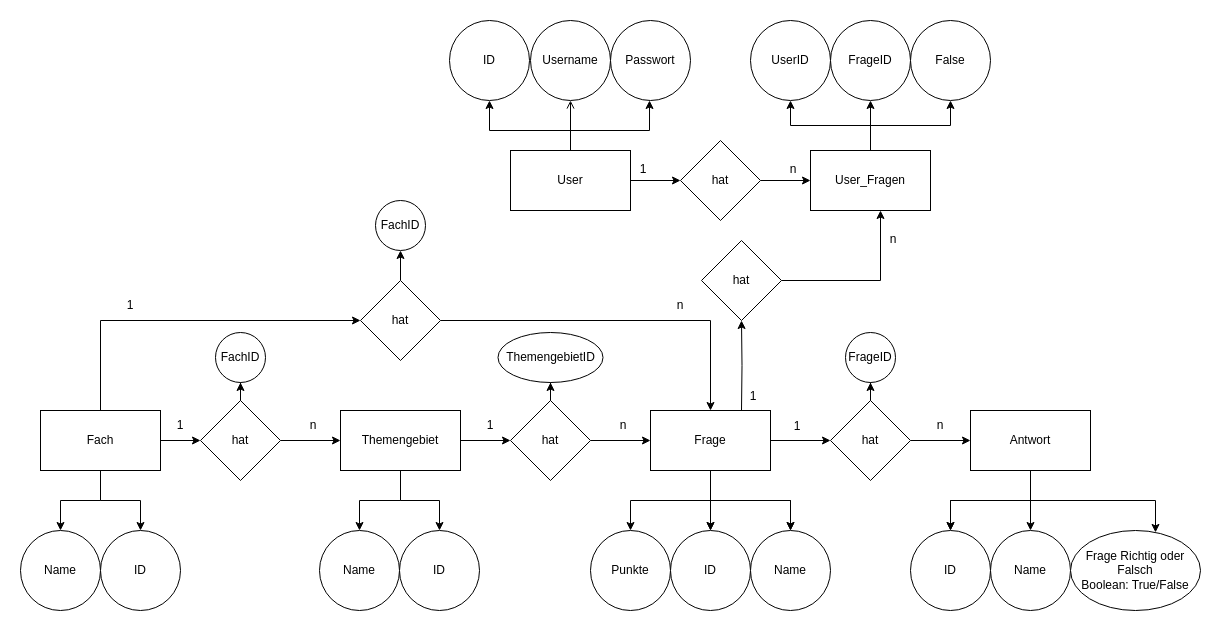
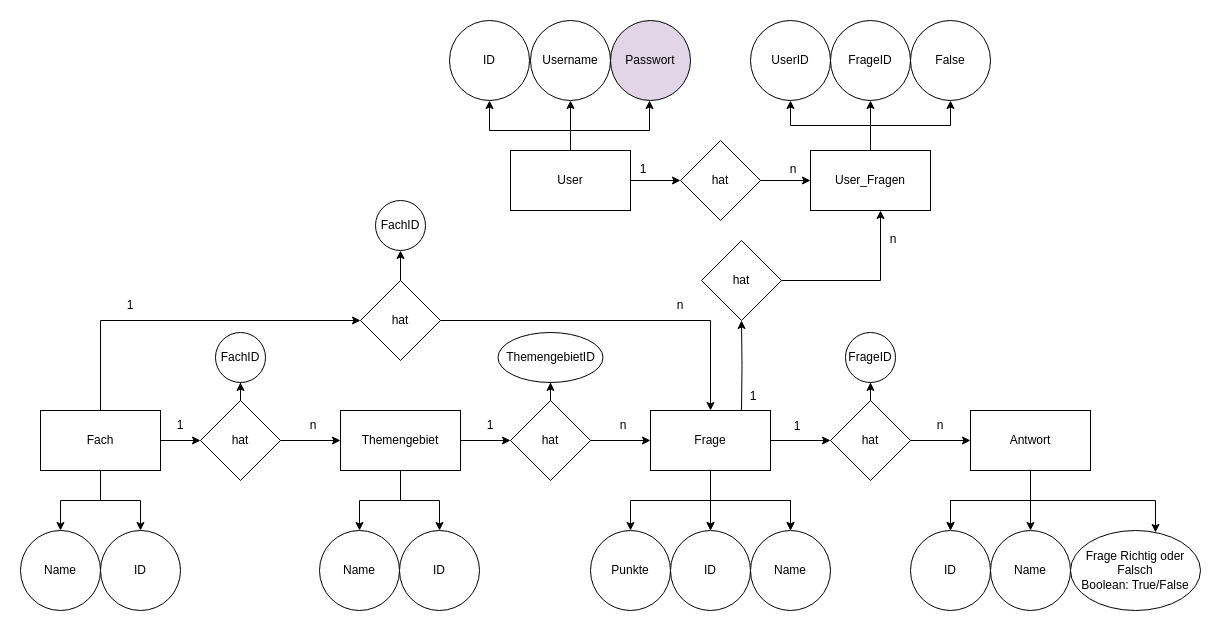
node "Passwort": fillcolor #ffffff -> #e1d5e7
edge "User" -> "Username": arrowhead open -> classic
